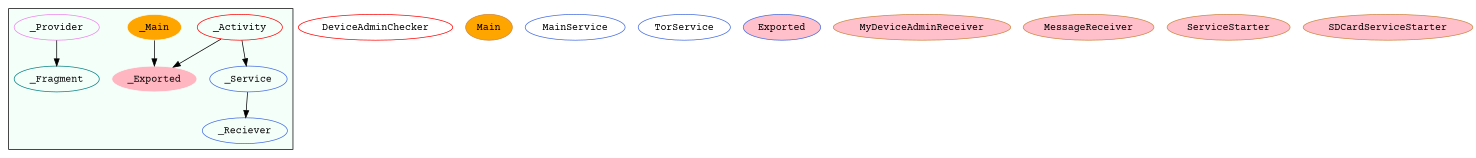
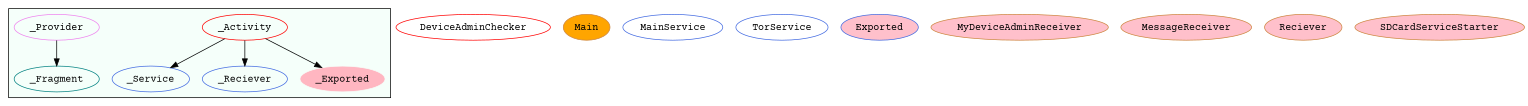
node "_Main": removed
node "ServiceStarter": label "ServiceStarter" -> "Reciever"
edge "_Service" -> "_Reciever": now "_Activity" -> "_Reciever"
